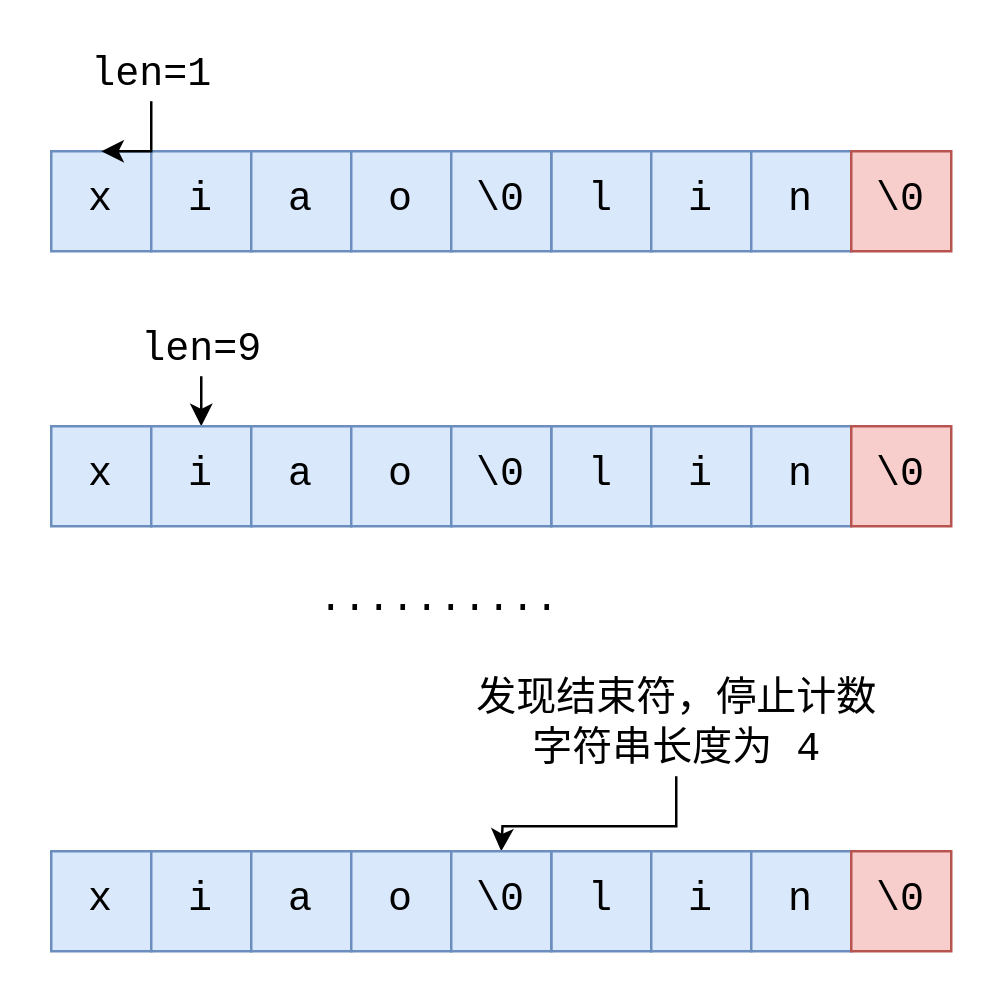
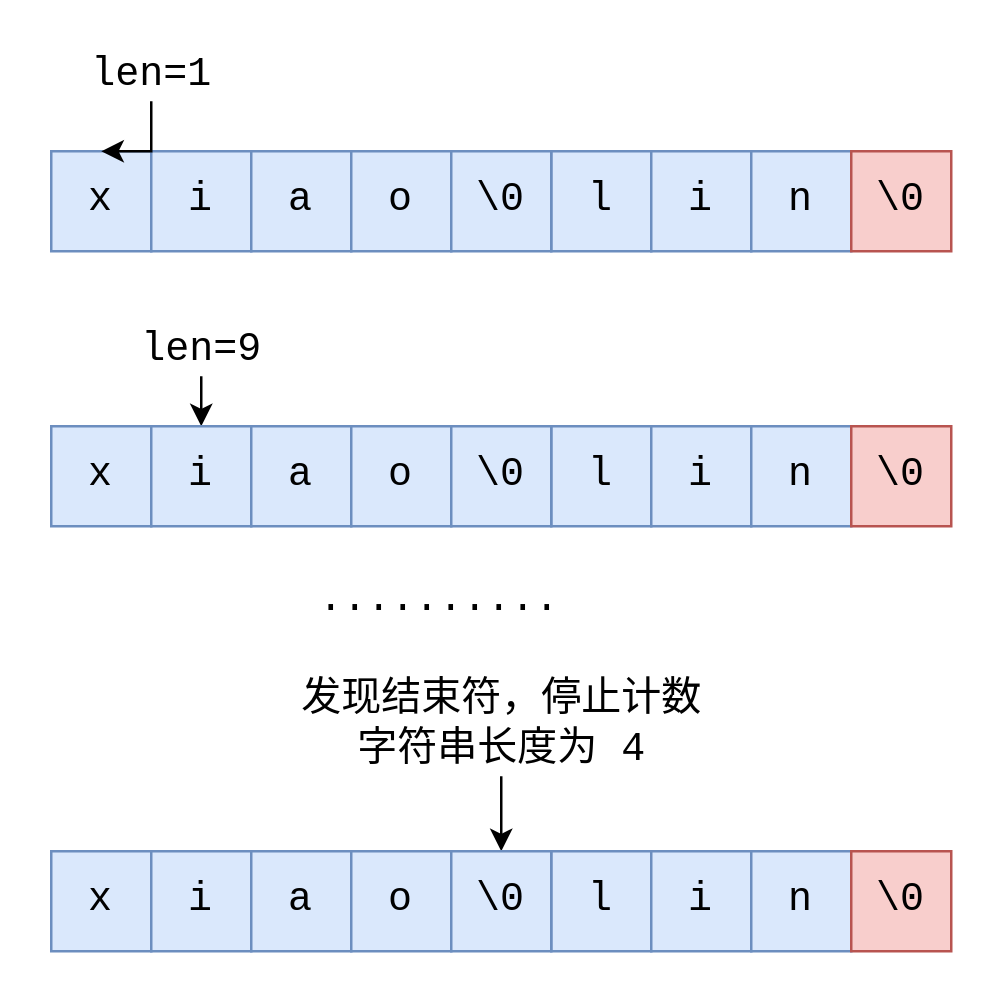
node "发现结束符，停止计数 字符串长度为 4": moved (676, 726) -> (501, 726)
